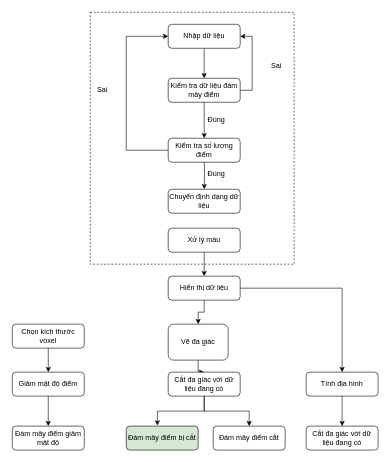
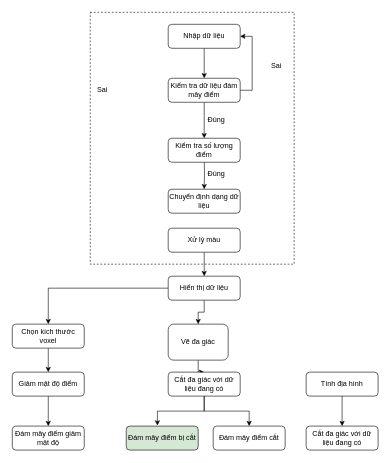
edge "Kiểm tra số lượng điểm" -> "Nhập dữ liệu": removed
edge "Hiển thị dữ liệu" -> "Tính địa hình": now "Hiển thị dữ liệu" -> "Chọn kích thước voxel"
